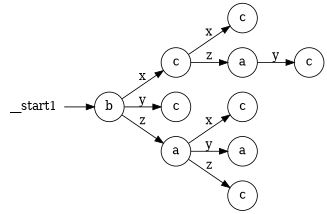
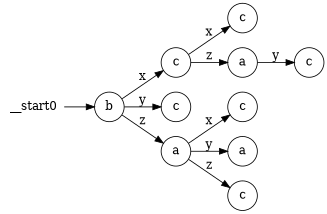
node "__start1": label "__start1" -> "__start0"
